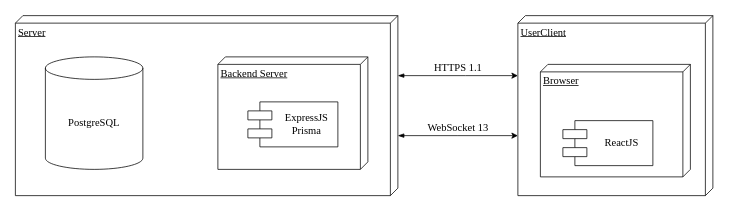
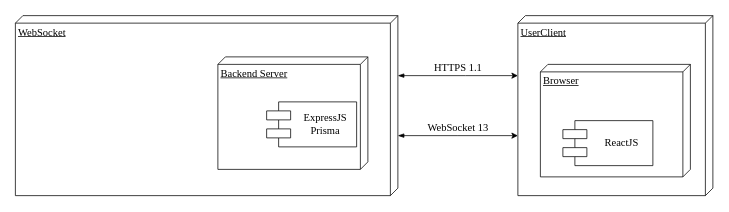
node "Server": label "Server" -> "WebSocket"
node "PostgreSQL": removed
node "ExpressJS Prisma": moved (293, 124) -> (312, 124)
